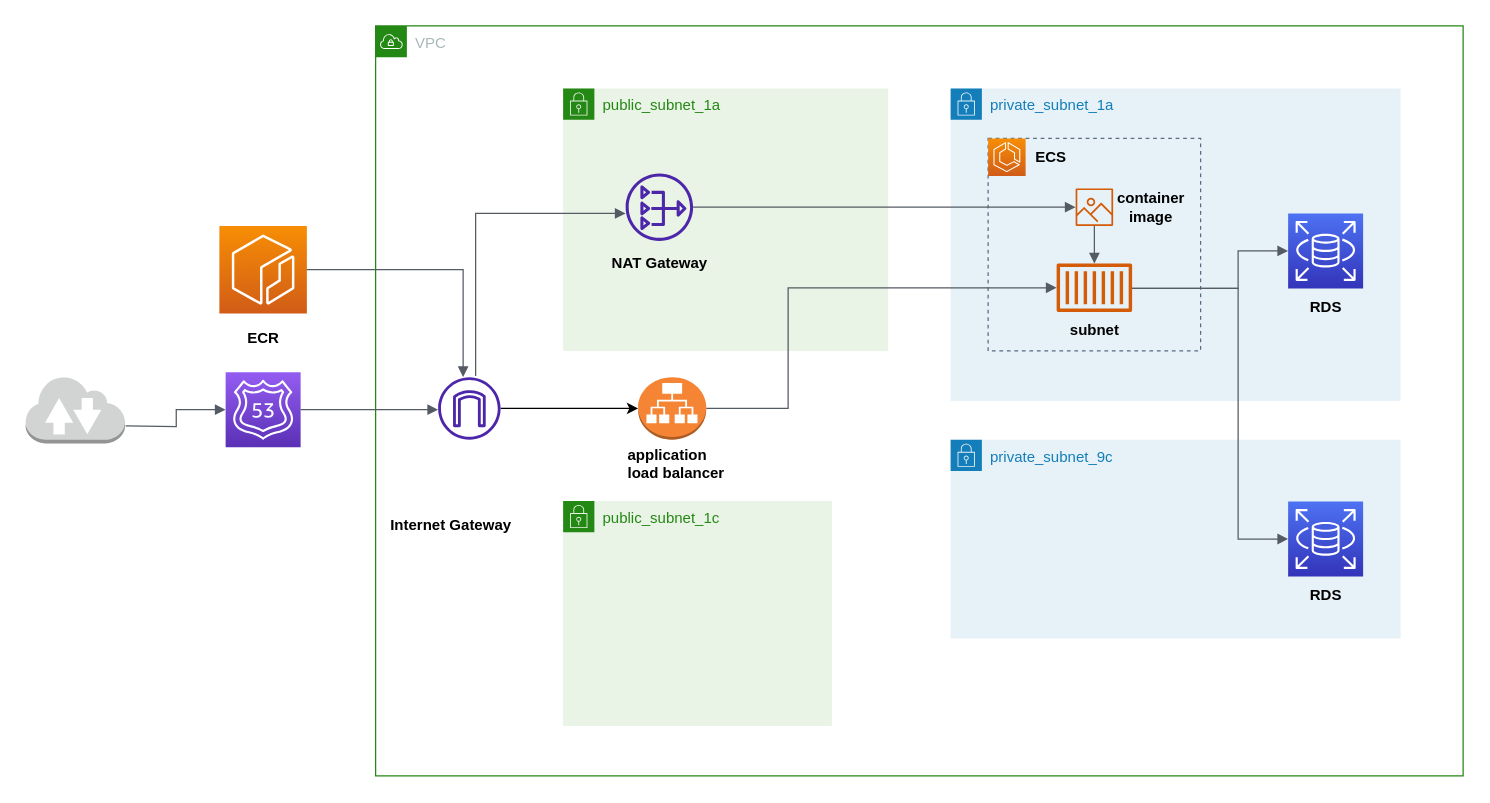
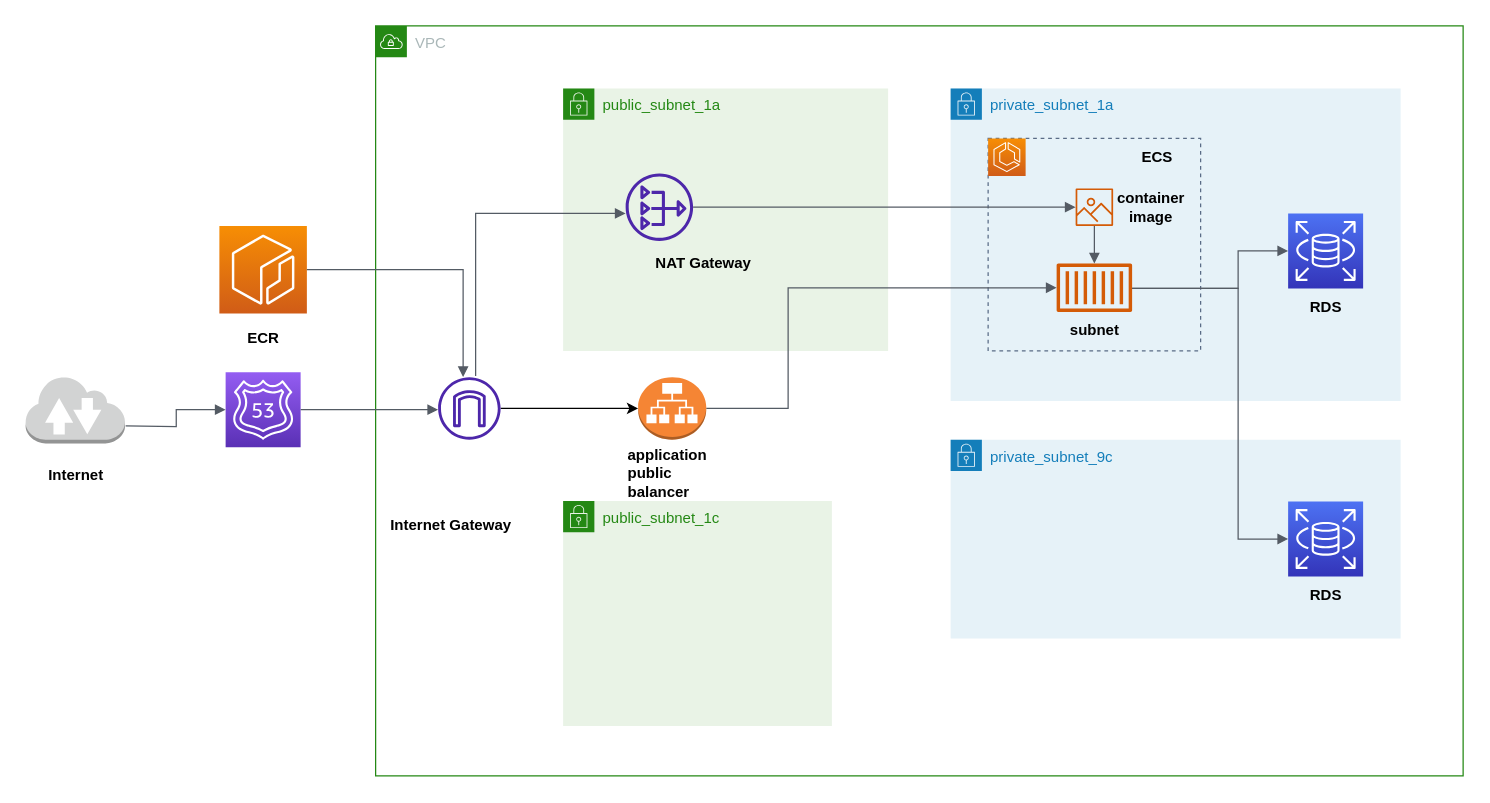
node "ECS": moved (1051, 157) -> (1157, 157)
node "NAT Gateway": moved (659, 263) -> (703, 263)
node "application load balancer": label "application load balancer" -> "application public balancer"
node "Internet": added
